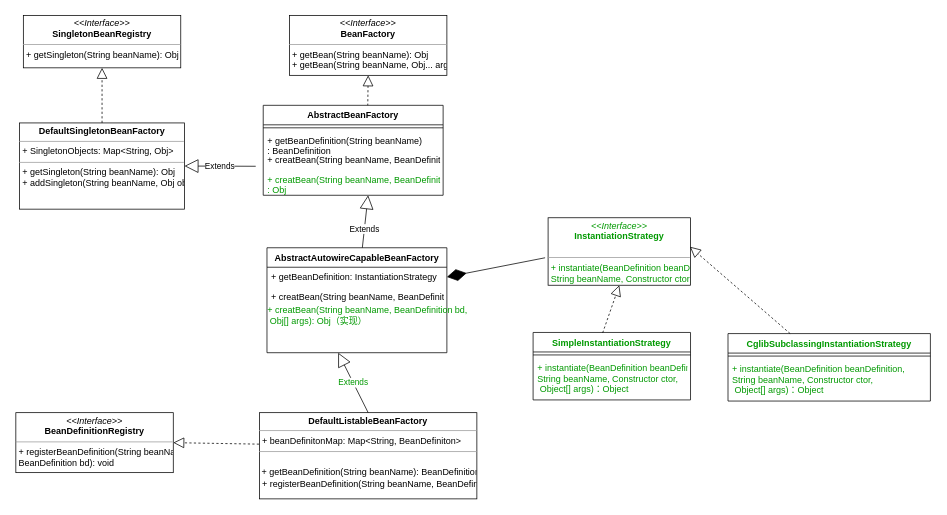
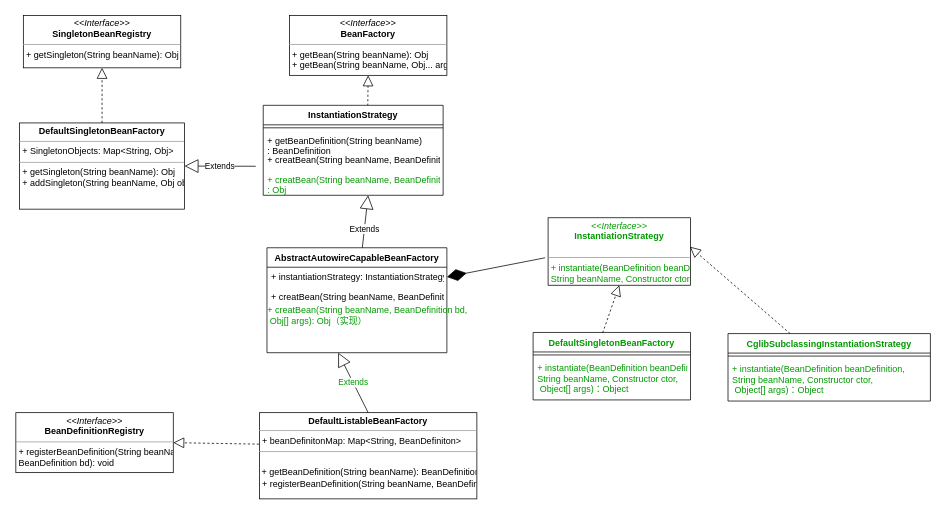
node "AbstractBeanFactory": label "AbstractBeanFactory" -> "InstantiationStrategy"
node "+ getBeanDefinition: InstantiationStrategy": label "+ getBeanDefinition: InstantiationStrategy" -> "+ instantiationStrategy: InstantiationStrategy"
node "SimpleInstantiationStrategy": label "SimpleInstantiationStrategy" -> "DefaultSingletonBeanFactory"
